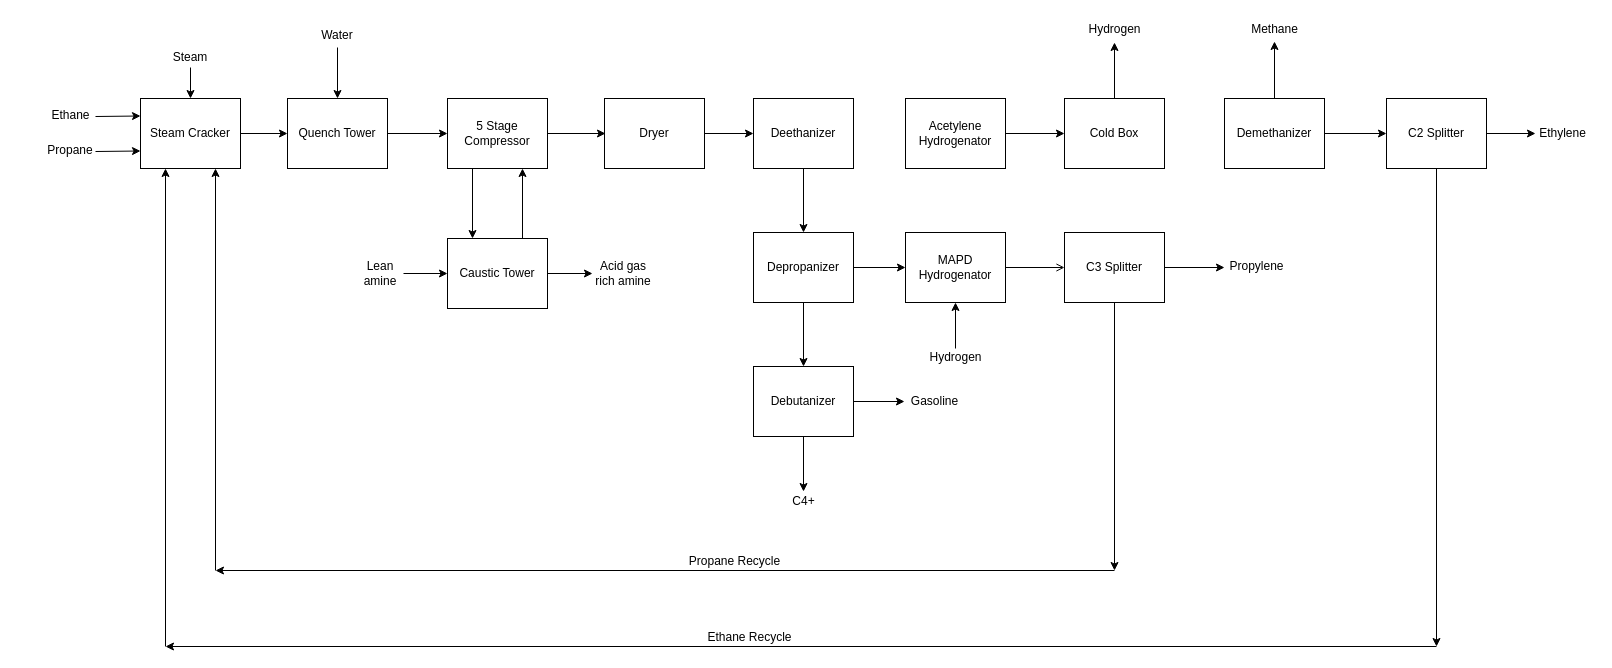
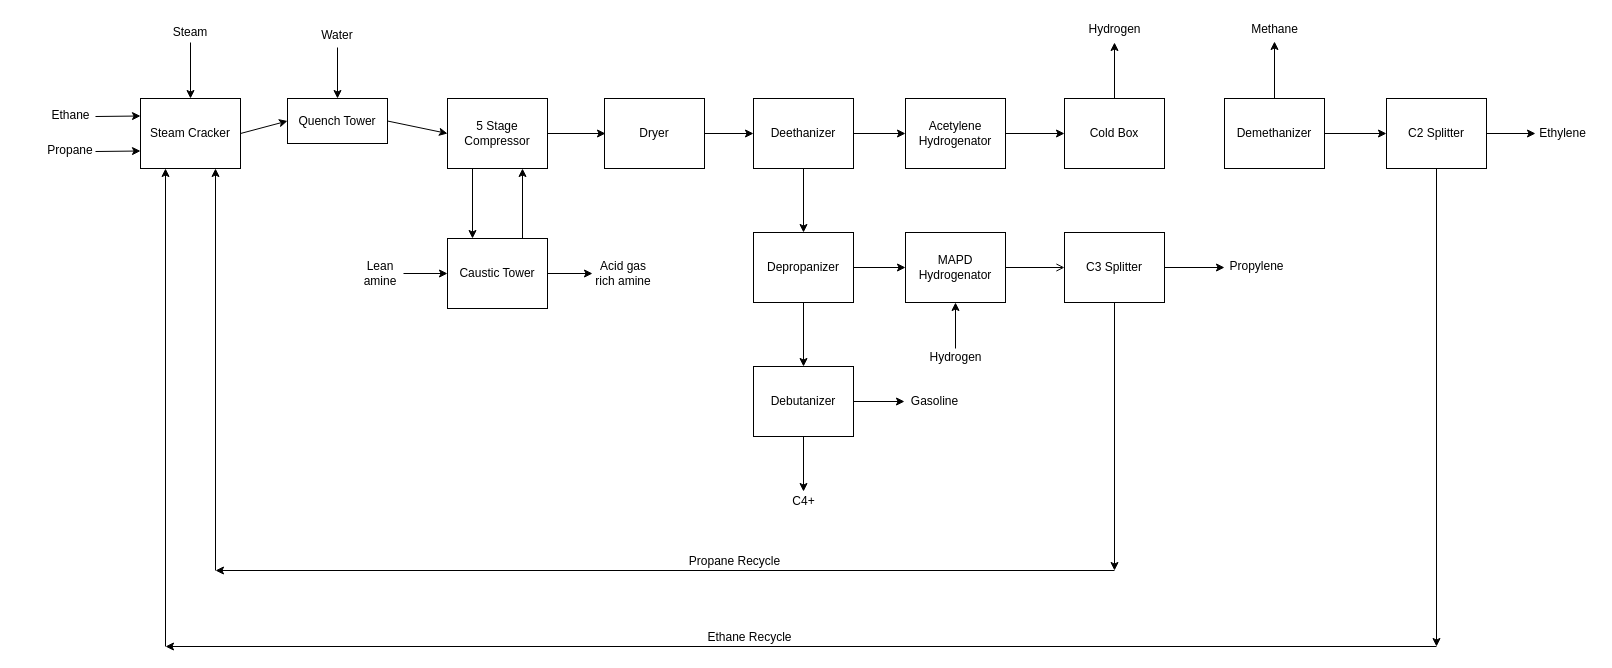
node "Steam": moved (191, 58) -> (191, 33)
node "Quench Tower": size 100x70 -> 100x45
edge "Deethanizer" -> "Acetylene Hydrogenator": added
